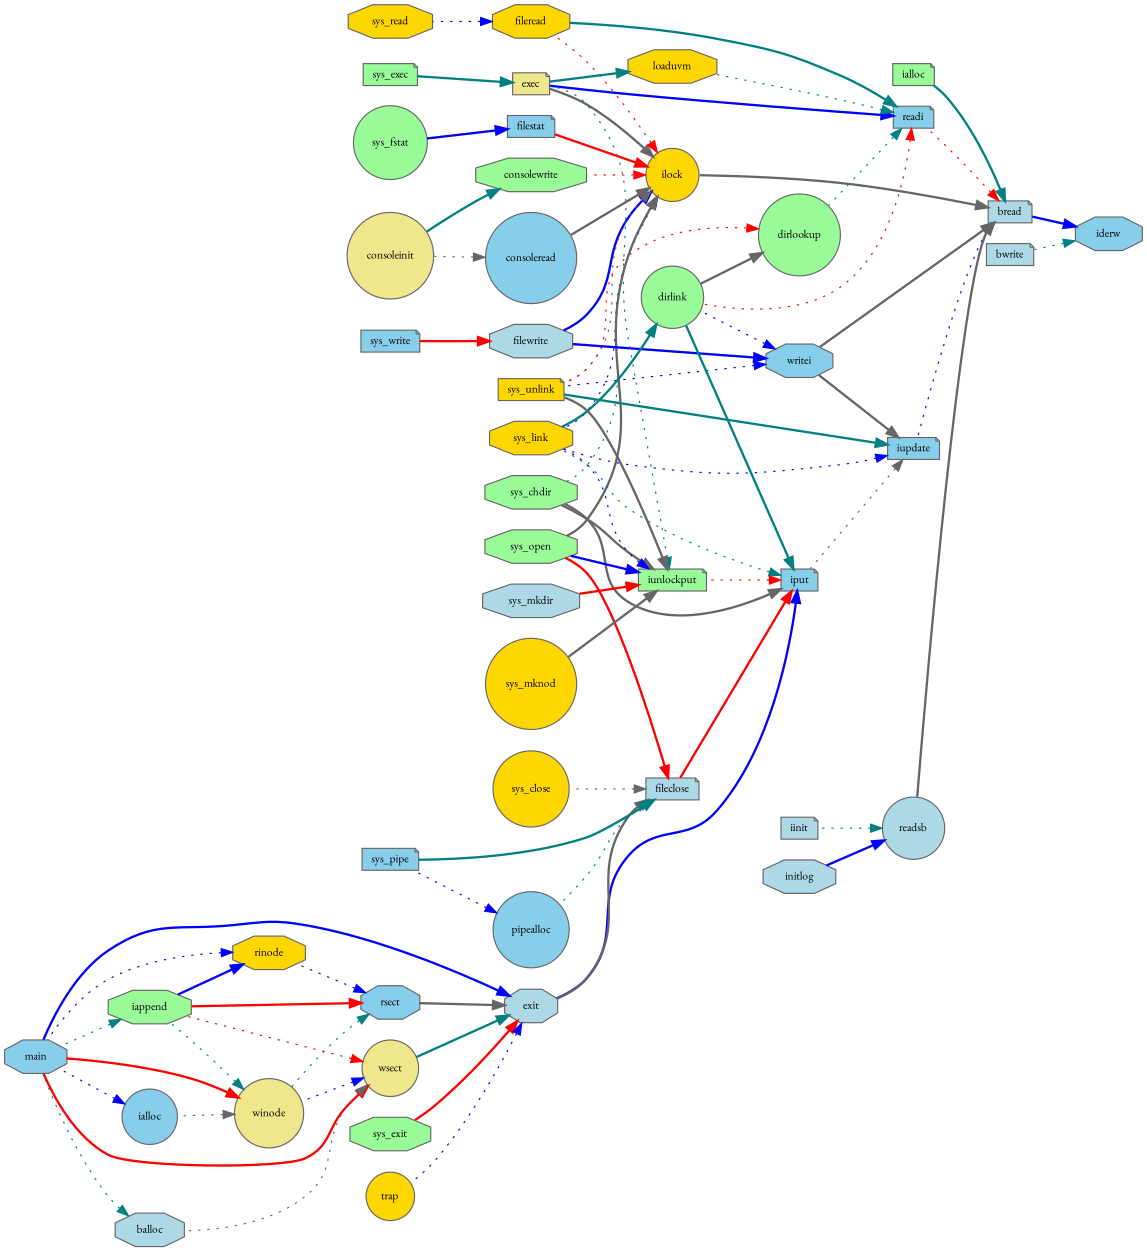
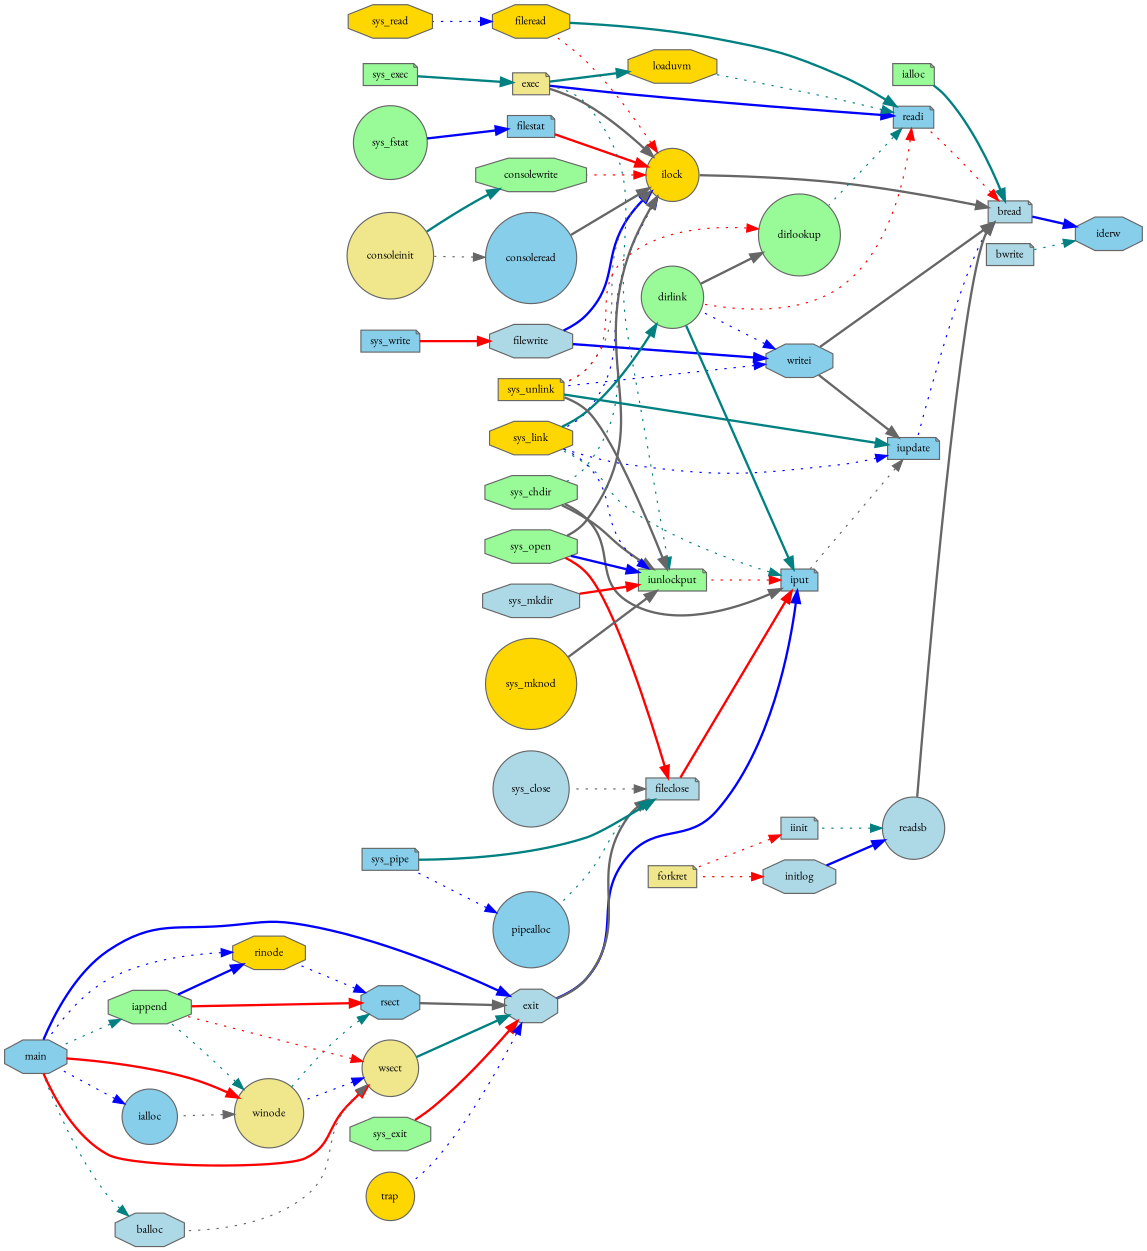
node "sys_close": fillcolor gold -> lightblue
node "forkret": added
